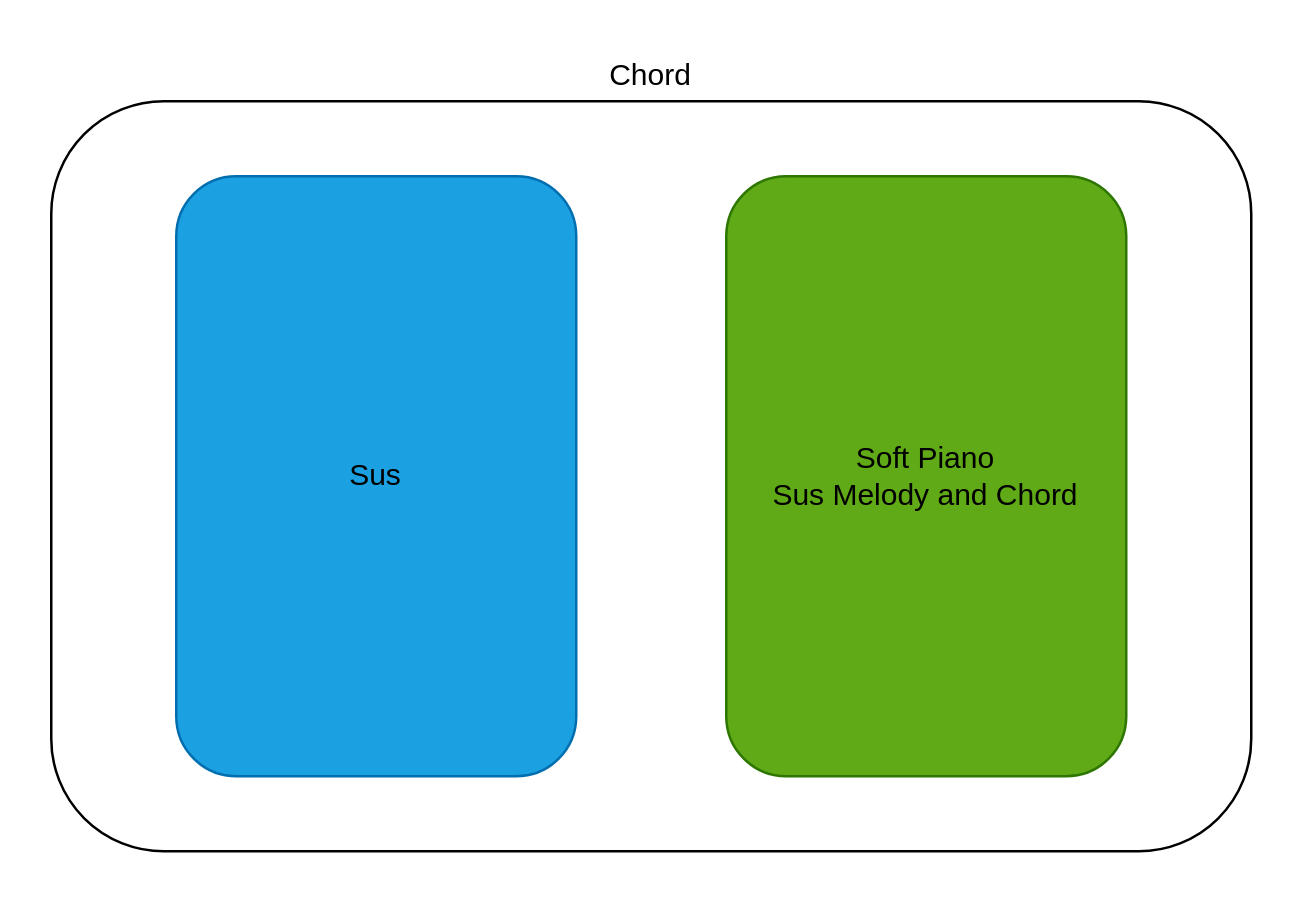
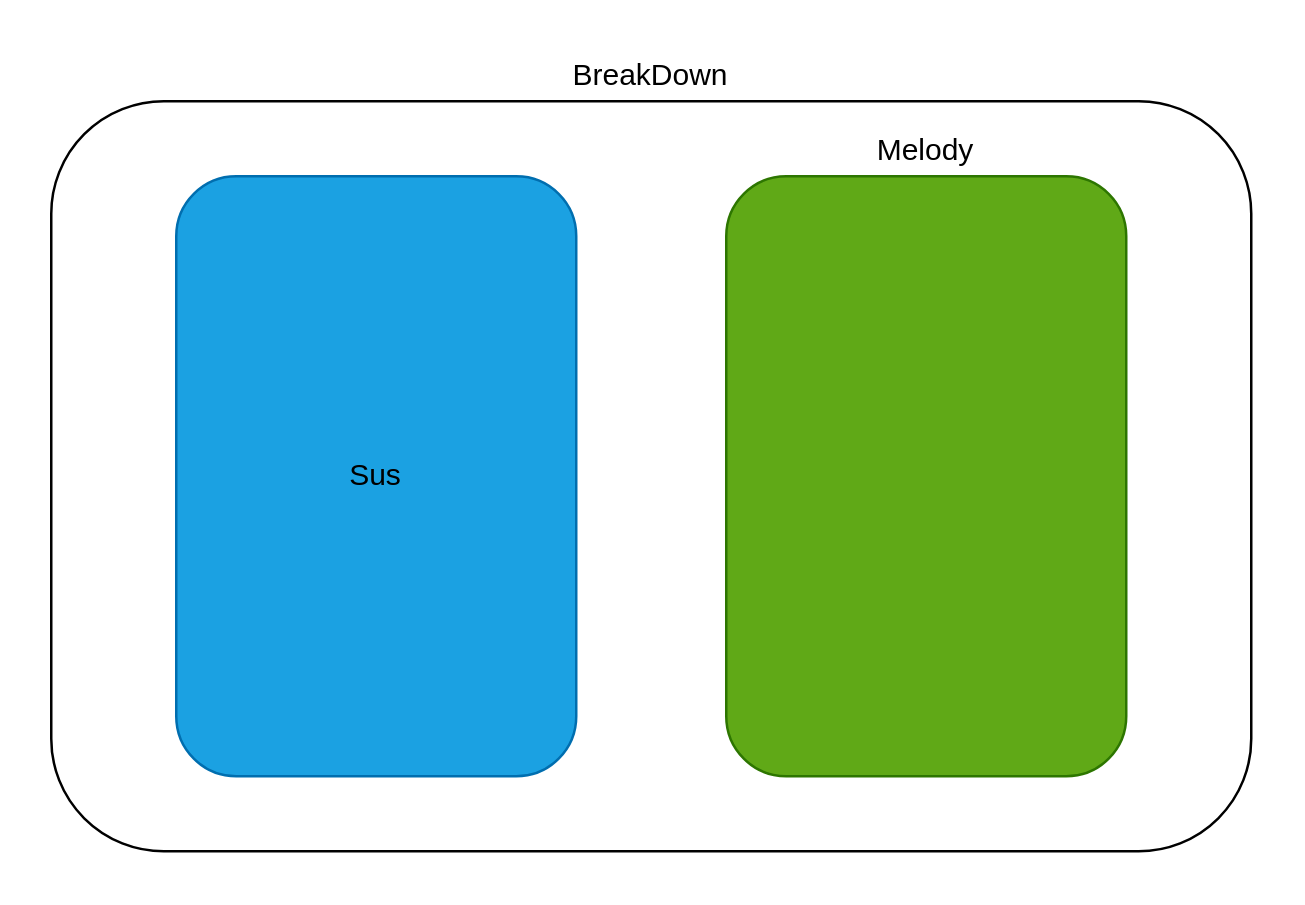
node "Chord": label "Chord" -> "BreakDown"
node "Melody": added
node "Soft Piano Sus Melody and Chord": removed
